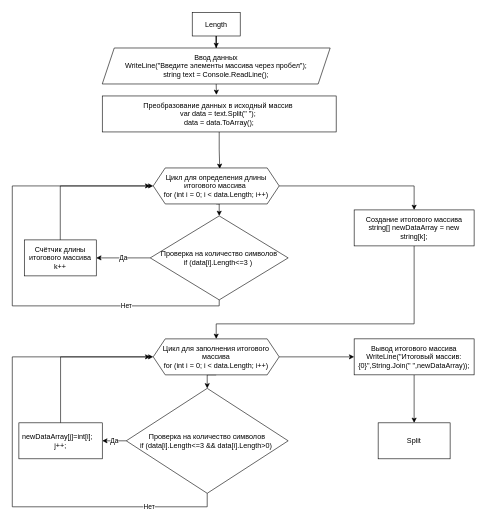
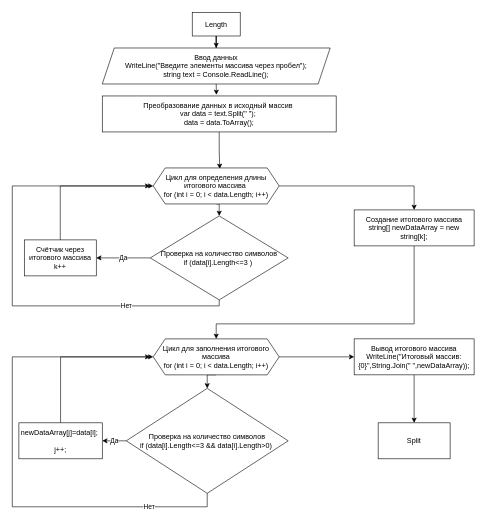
node "Счётчик длины итогового массива k++": label "Счётчик длины итогового массива k++" -> "Счётчик через итогового массива k++"
node "newDataArray[j]=int[i]; j++;": label "newDataArray[j]=int[i]; j++;" -> "newDataArray[j]=data[i]; j++;"
